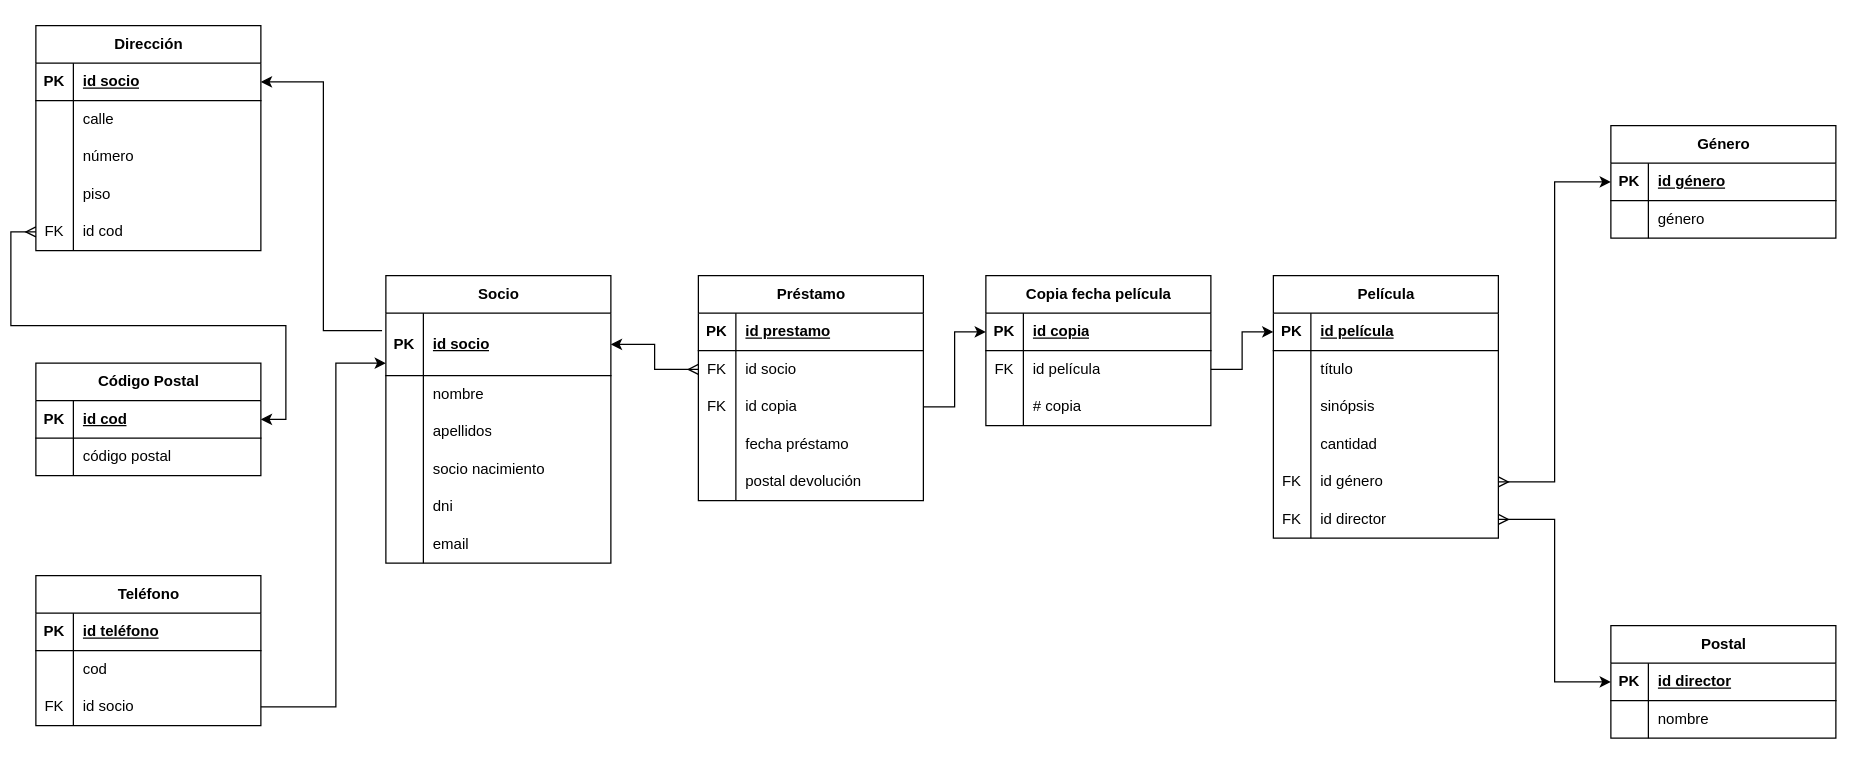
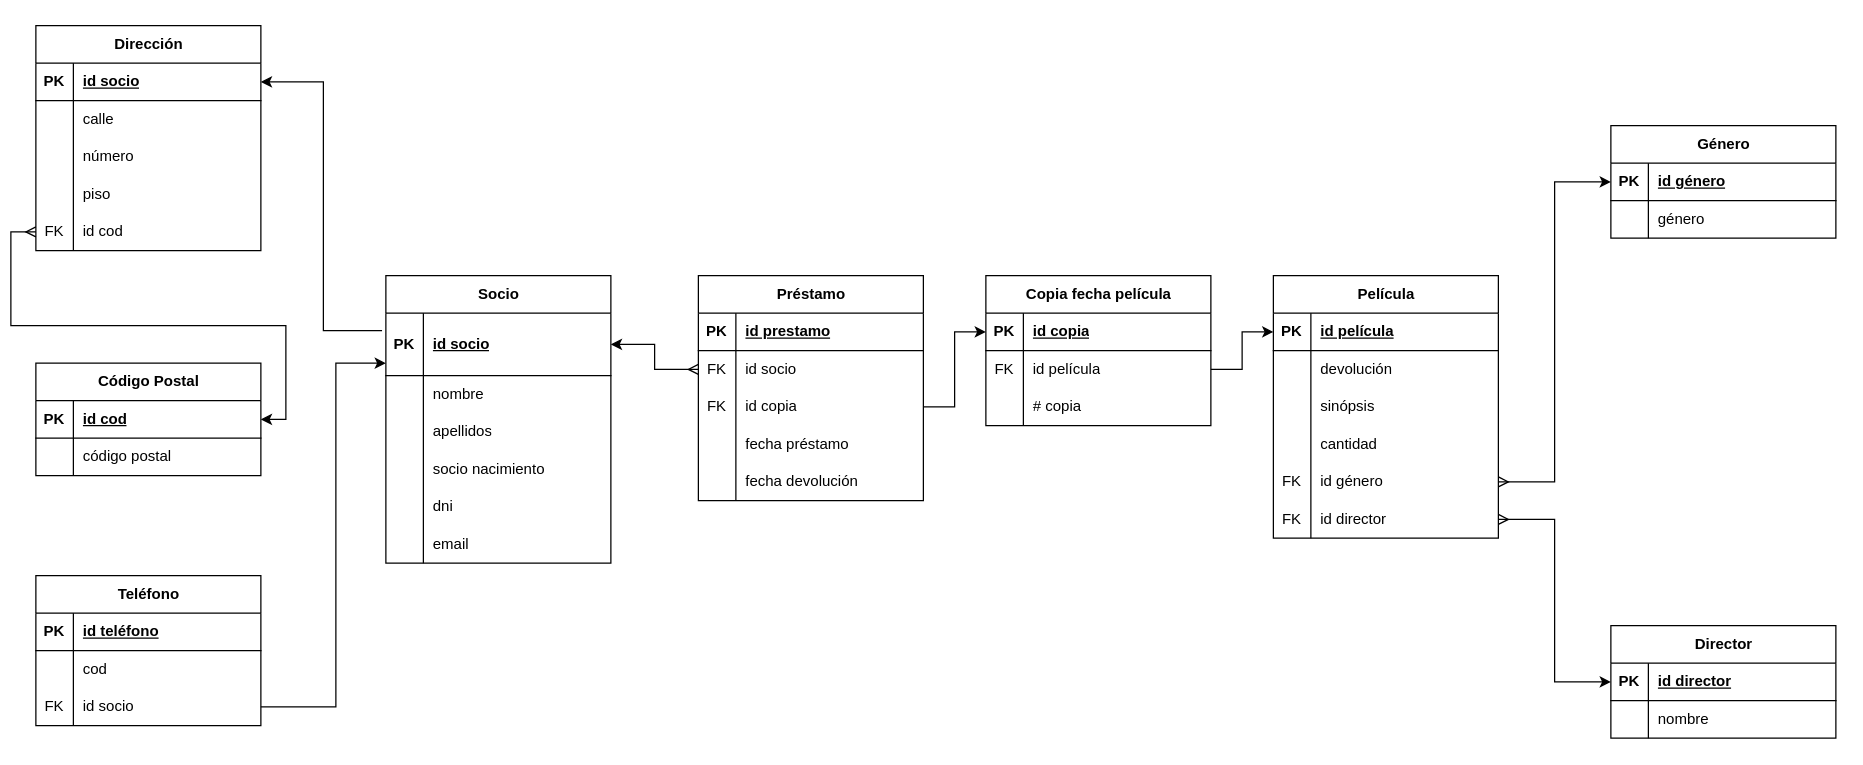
node "título": label "título" -> "devolución"
node "postal devolución": label "postal devolución" -> "fecha devolución"
node "Postal": label "Postal" -> "Director"
